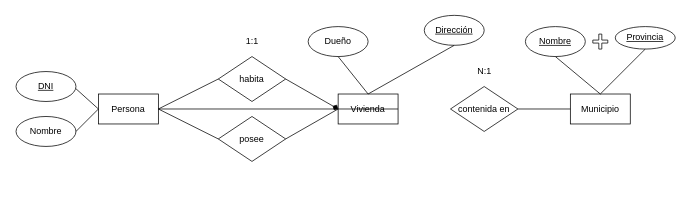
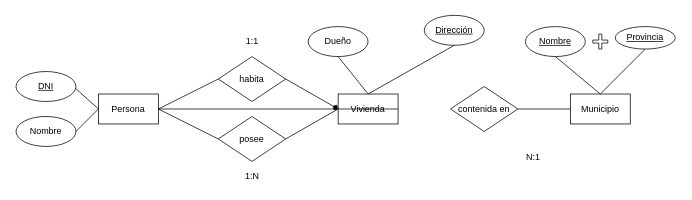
node "N:1": moved (484, 72) -> (533, 158)
node "1:N": added
